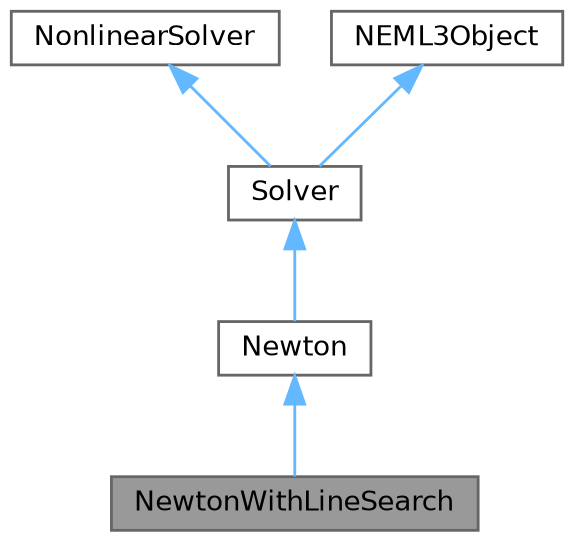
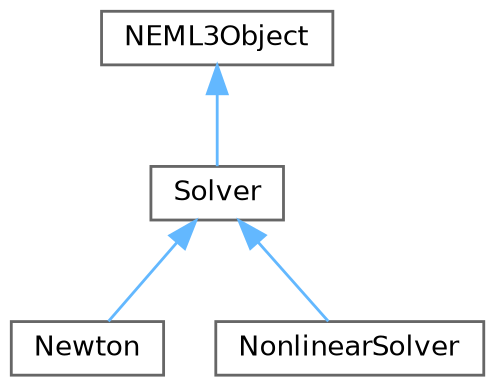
edge "Solver" -> "NonlinearSolver": reversed
node "NewtonWithLineSearch": removed
